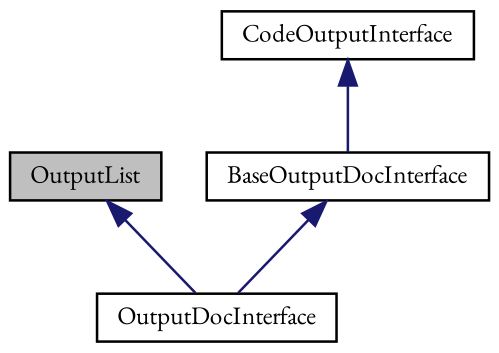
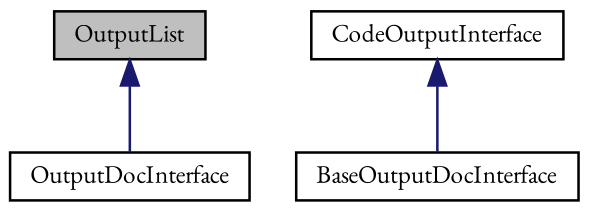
edge "OutputDocInterface" -> "BaseOutputDocInterface": removed
